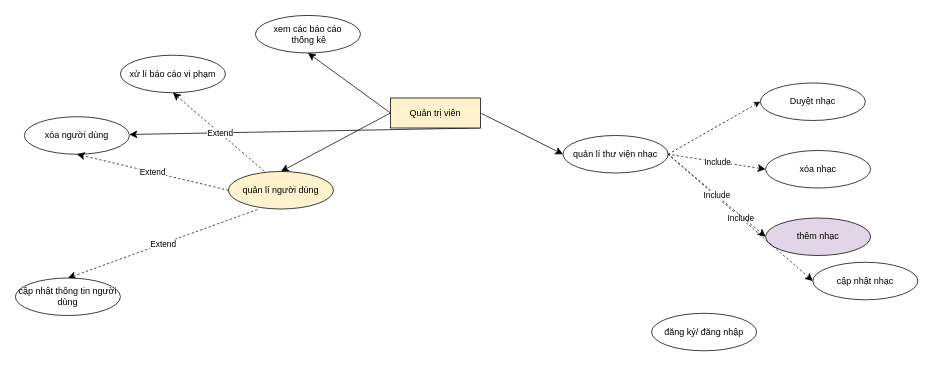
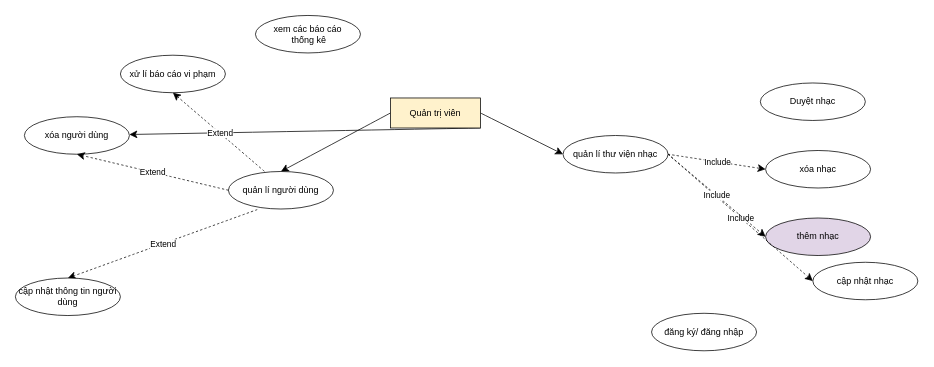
edge "Quản trị viên" -> "xem các báo cáo thống kê": removed
edge "quản lí thư viện nhạc" -> "Duyệt nhạc": removed
node "quản lí người dùng": fillcolor #fff2cc -> #ffffff
